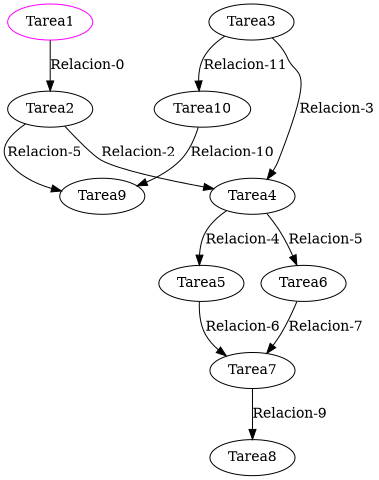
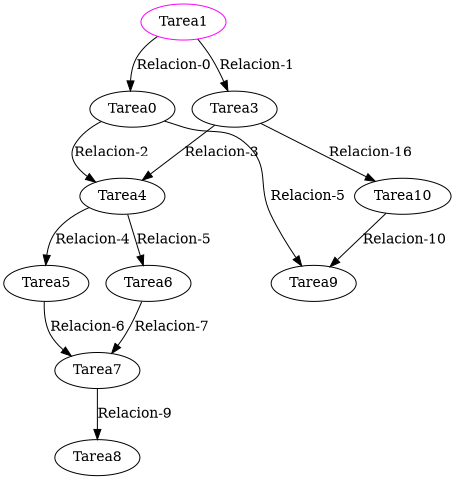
edge "Tarea1" -> "Tarea3": added, label "Relacion-1"
edge "Tarea3" -> "Tarea10": label "Relacion-11" -> "Relacion-16"
node "Tarea2": label "Tarea2" -> "Tarea0"
